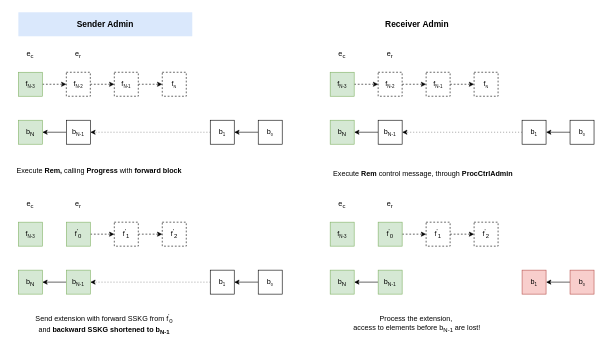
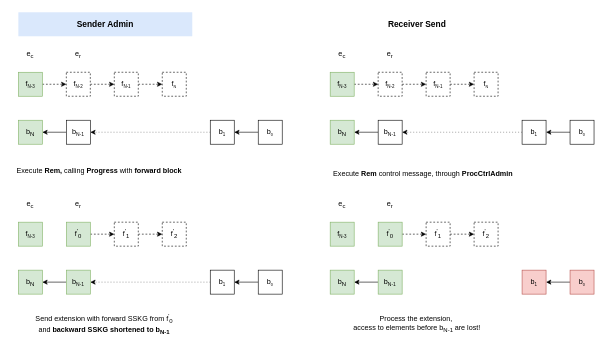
node "Receiver Admin": label "Receiver Admin" -> "Receiver Send"
